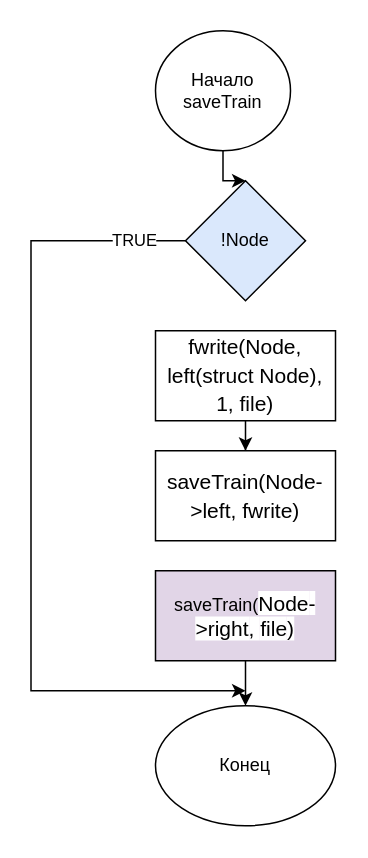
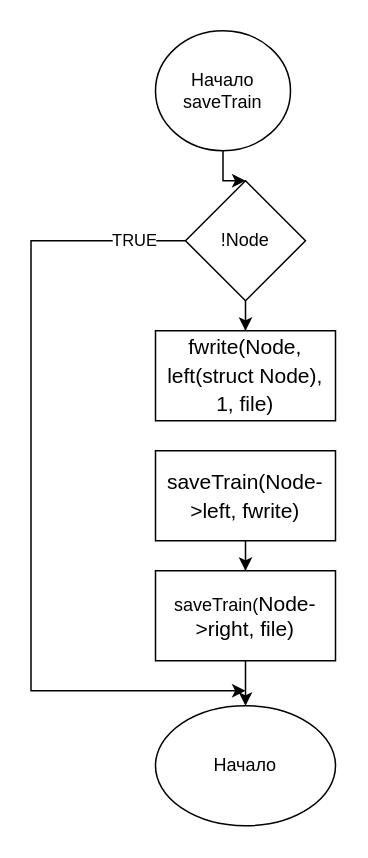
node "!Node": fillcolor #dae8fc -> #ffffff
edge "!Node" -> "fwrite(Node, left(struct Node), 1, file)": added
edge "fwrite(Node, left(struct Node), 1, file)" -> "saveTrain(Node->left, fwrite)": removed
edge "saveTrain(Node->left, fwrite)" -> "saveTrain(Node->right, file)": added
node "saveTrain(Node->right, file)": fillcolor #e1d5e7 -> #ffffff
node "Конец": label "Конец" -> "Начало"
